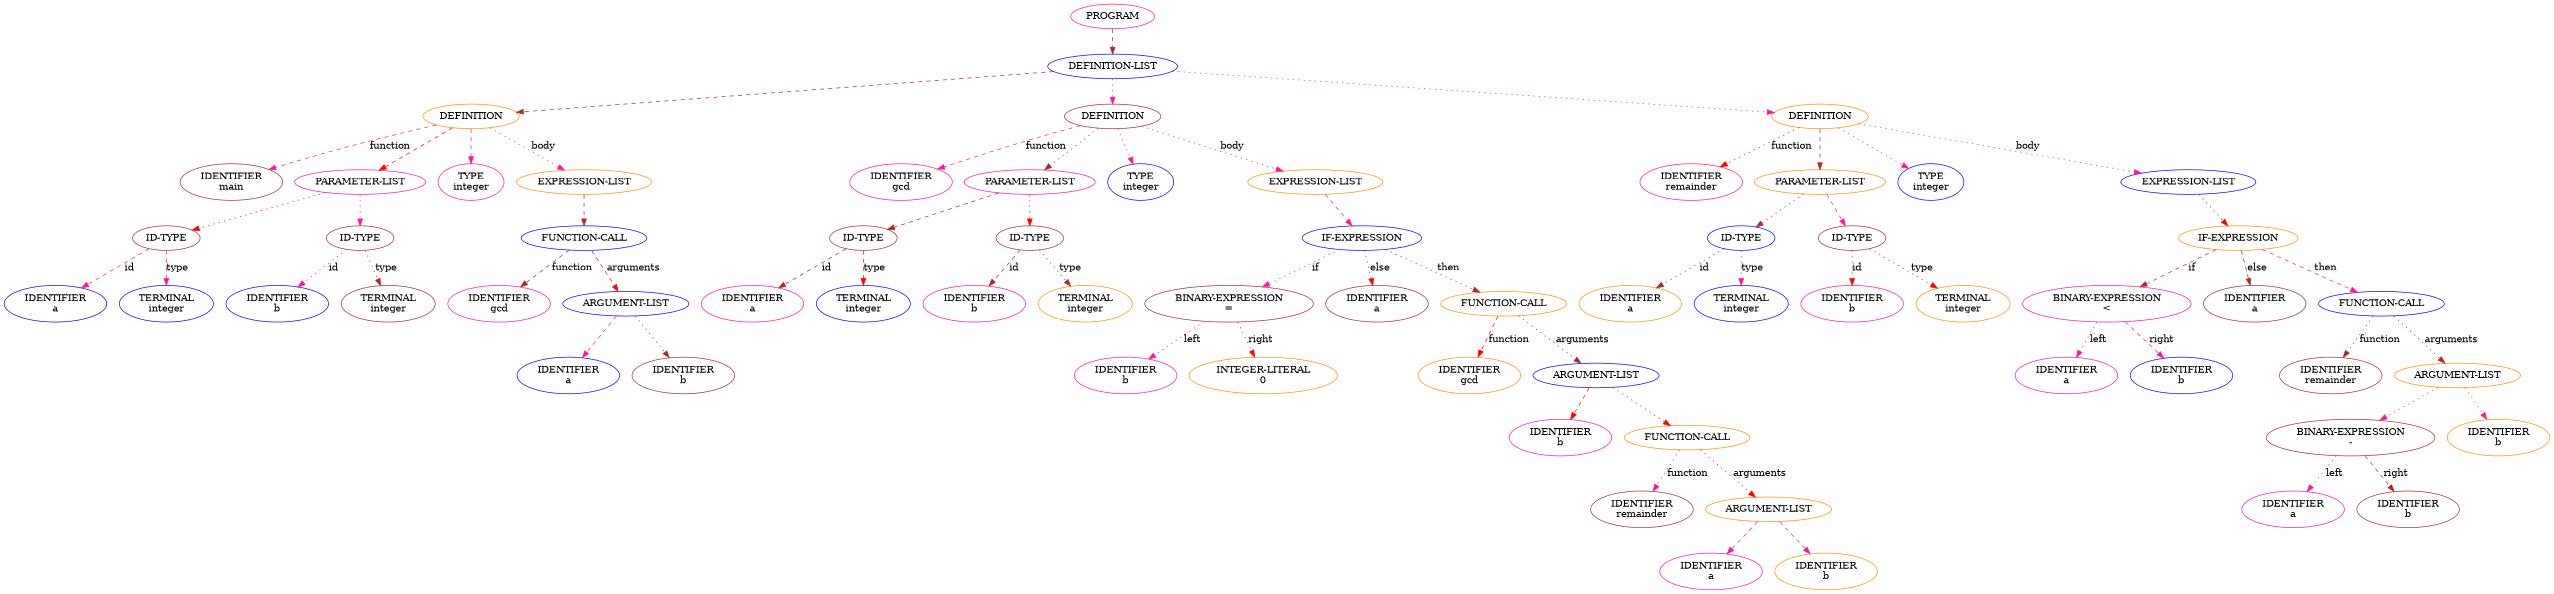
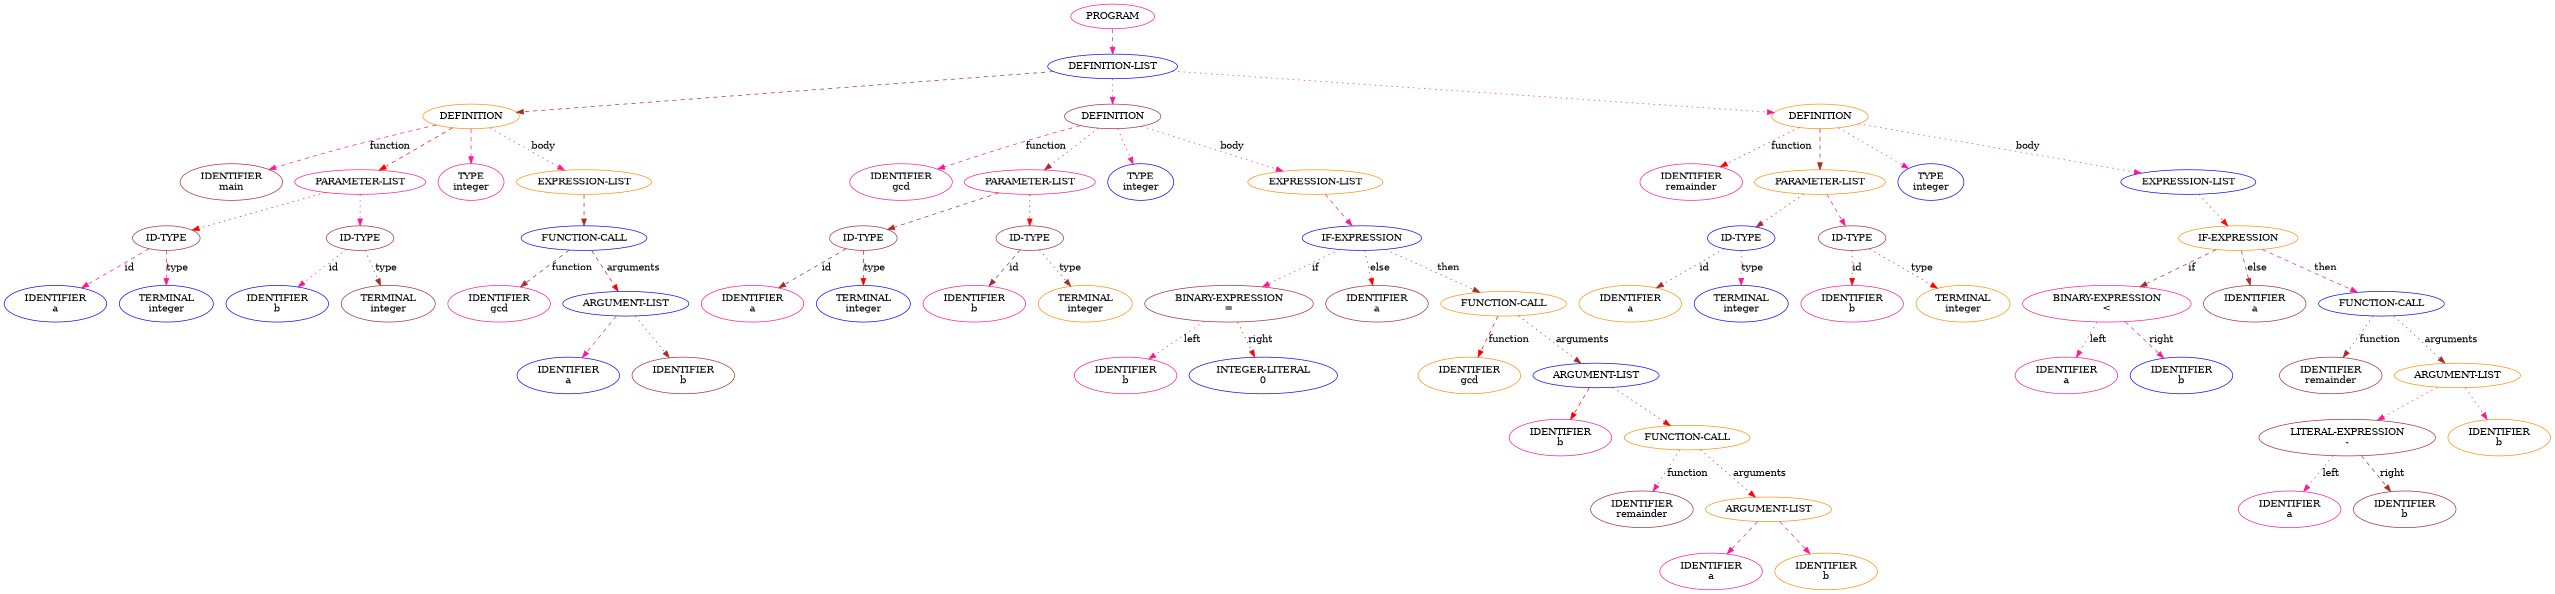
edge "PROGRAM" -> "DEFINITION-LIST": color brown -> deeppink
node "INTEGER-LITERAL 0": color darkorange -> blue
node "BINARY-EXPRESSION -": label "BINARY-EXPRESSION -" -> "LITERAL-EXPRESSION -"
